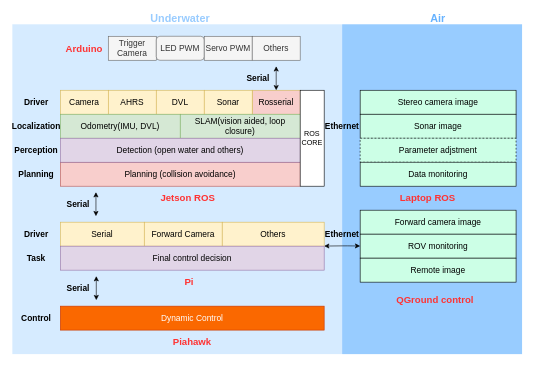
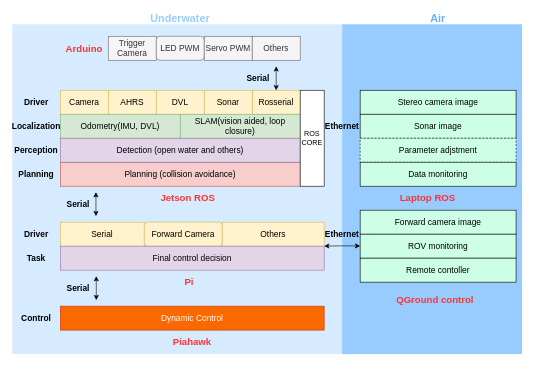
node "Rosserial": fillcolor #f8cecc -> #fff2cc
node "Forward Camera": shape rectangle -> rounded rectangle
node "Remote image": label "Remote image" -> "Remote contoller"
